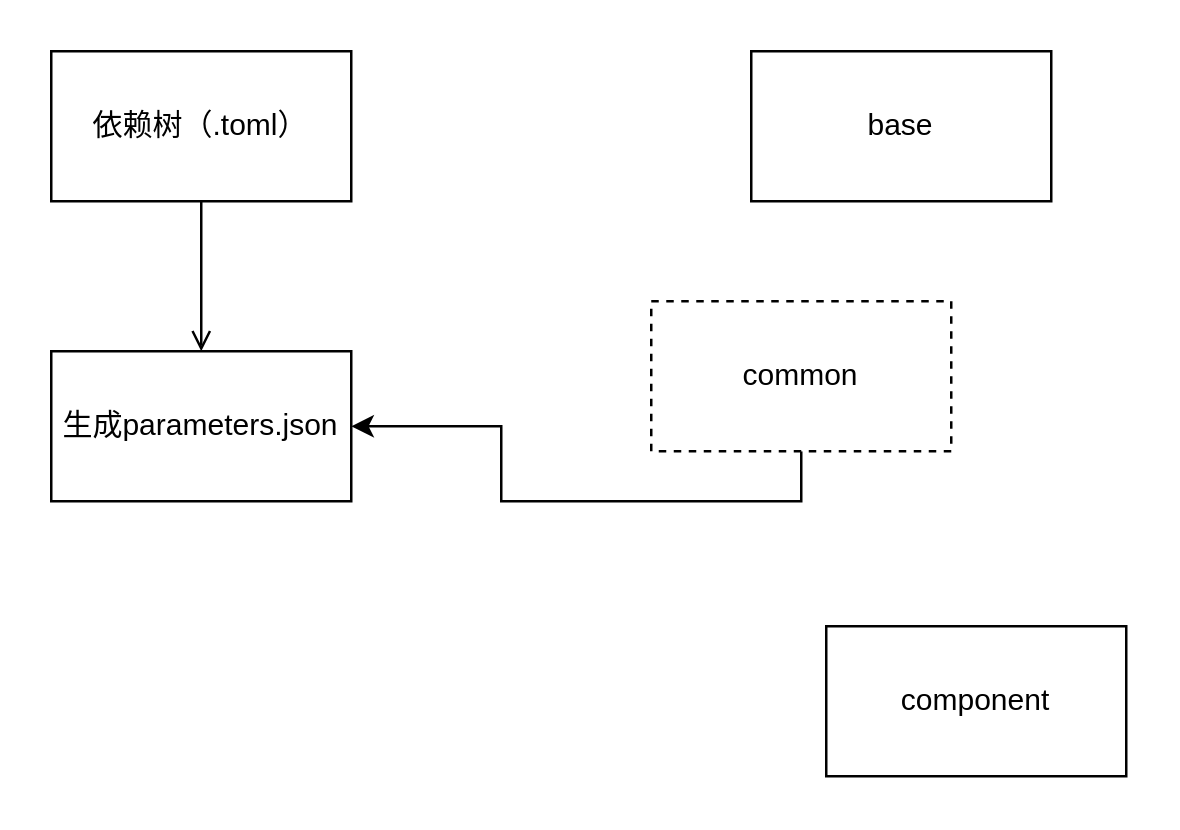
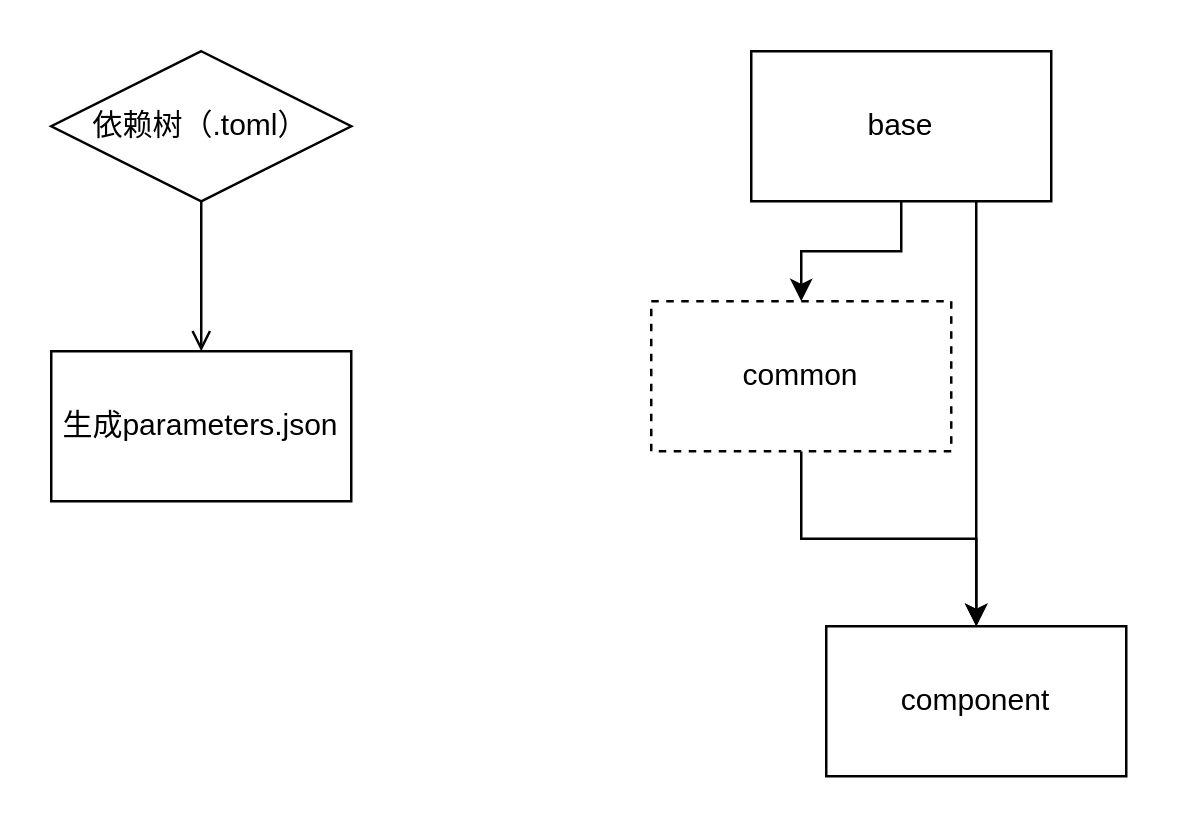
node "依赖树（.toml）": shape rectangle -> diamond
edge "base" -> "common": added
edge "base" -> "component": added
edge "common" -> "生成parameters.json": now "common" -> "component"
